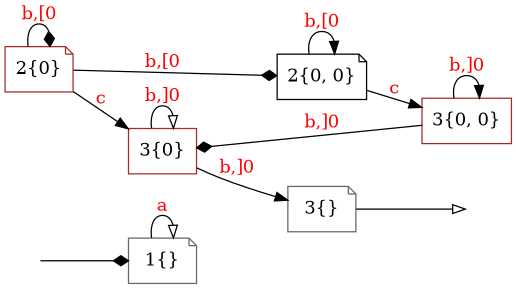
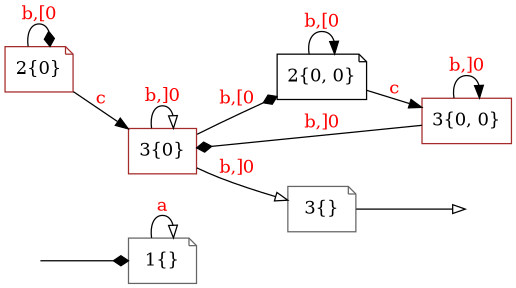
edge "2{0}" -> "2{0, 0}": now "3{0}" -> "2{0, 0}"
edge "3{0}" -> "3{}": arrowhead normal -> onormal
